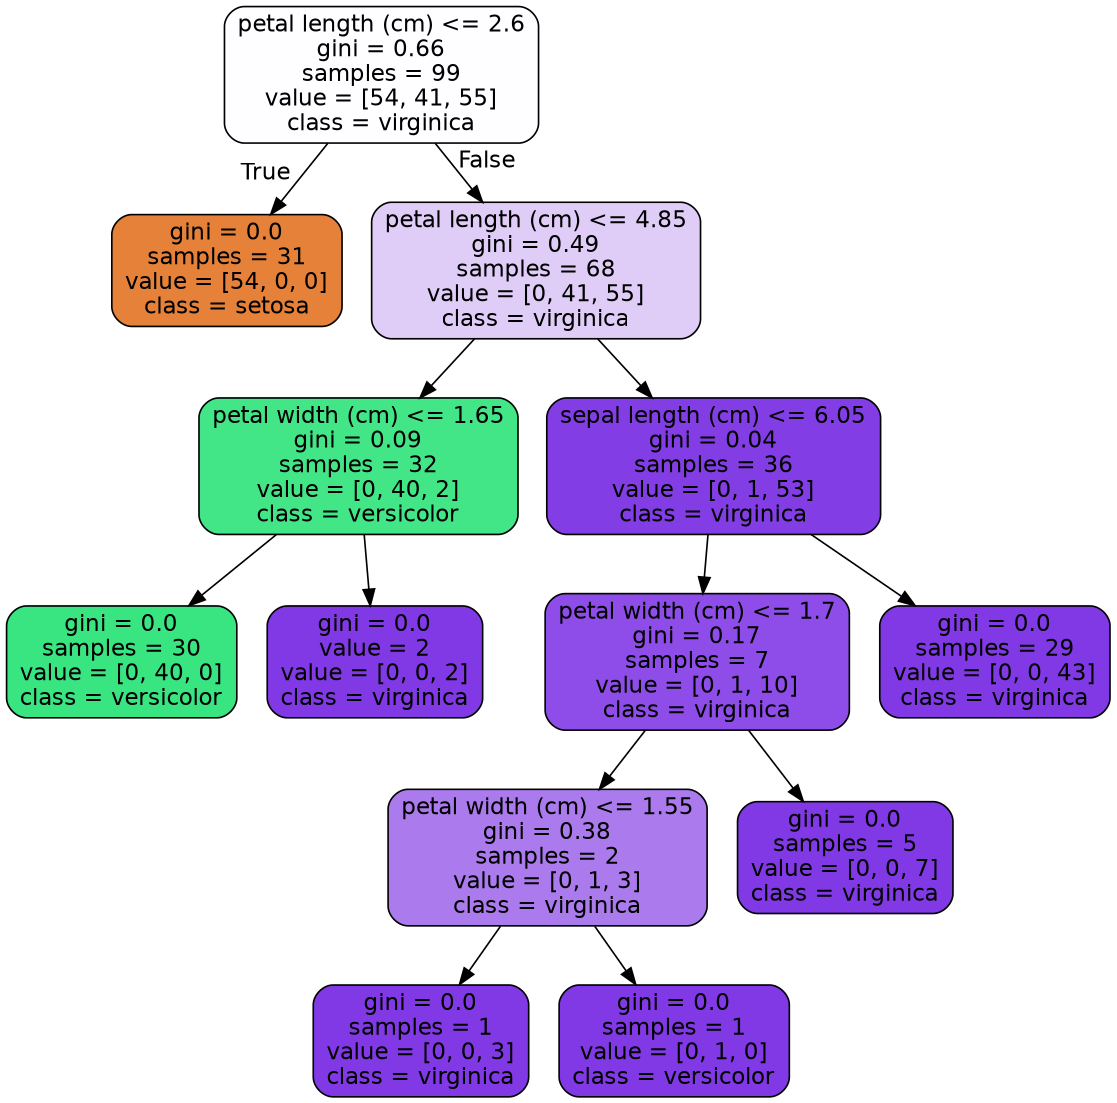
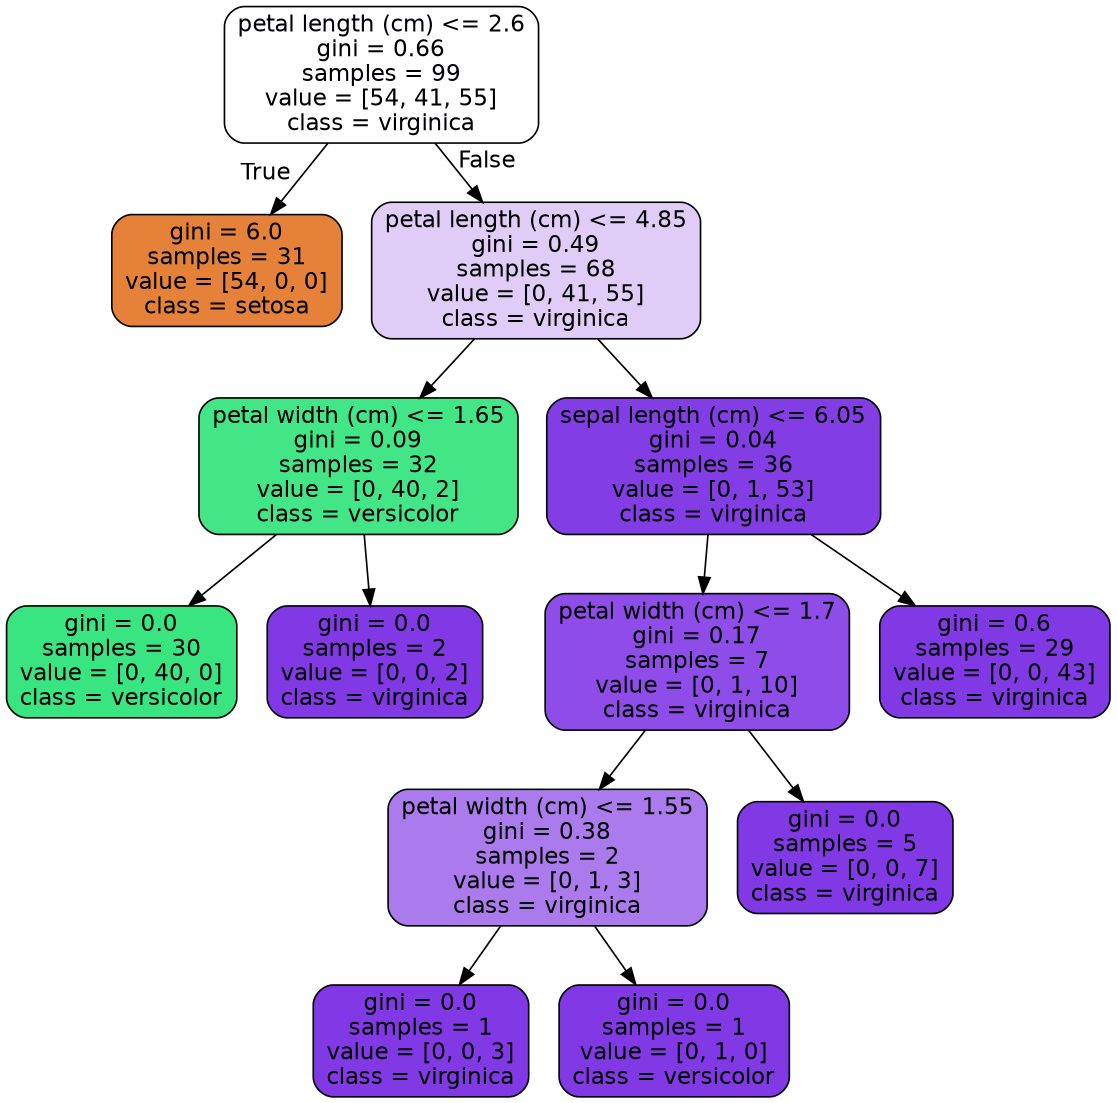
node "gini = 0.0 samples = 31 value = [54, 0, 0] class = setosa": label "gini = 0.0 samples = 31 value = [54, 0, 0] class = setosa" -> "gini = 6.0 samples = 31 value = [54, 0, 0] class = setosa"
node "gini = 0.0 value = 2 value = [0, 0, 2] class = virginica": label "gini = 0.0 value = 2 value = [0, 0, 2] class = virginica" -> "gini = 0.0 samples = 2 value = [0, 0, 2] class = virginica"
node "gini = 0.0 samples = 29 value = [0, 0, 43] class = virginica": label "gini = 0.0 samples = 29 value = [0, 0, 43] class = virginica" -> "gini = 0.6 samples = 29 value = [0, 0, 43] class = virginica"
